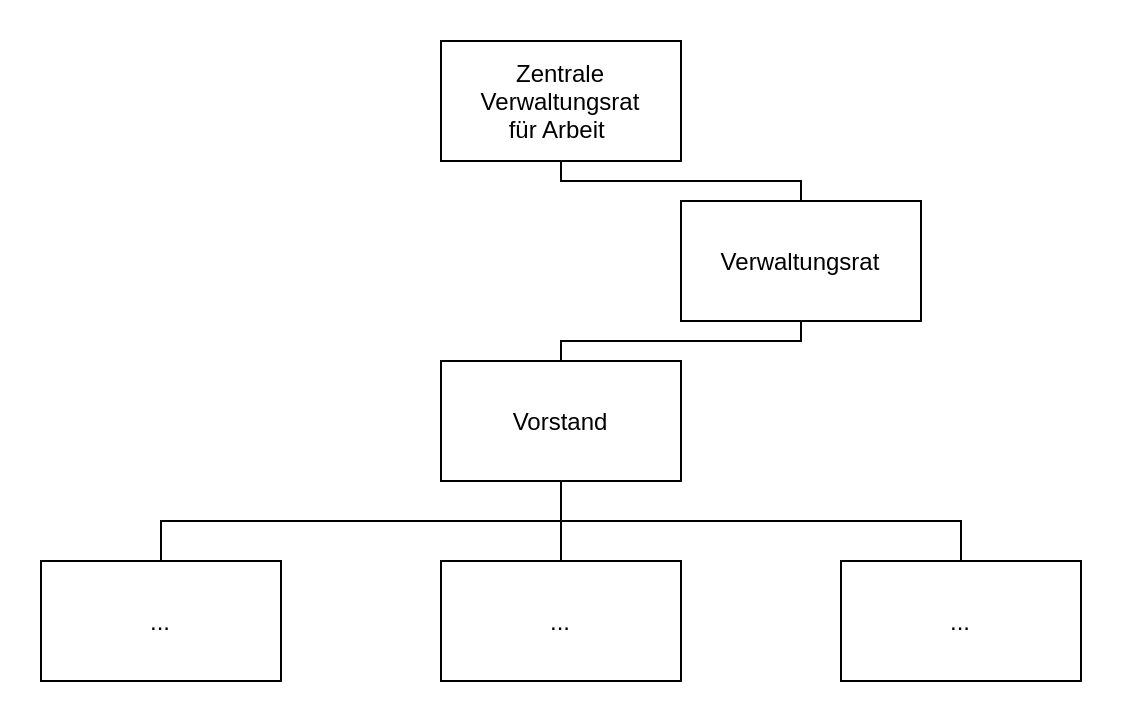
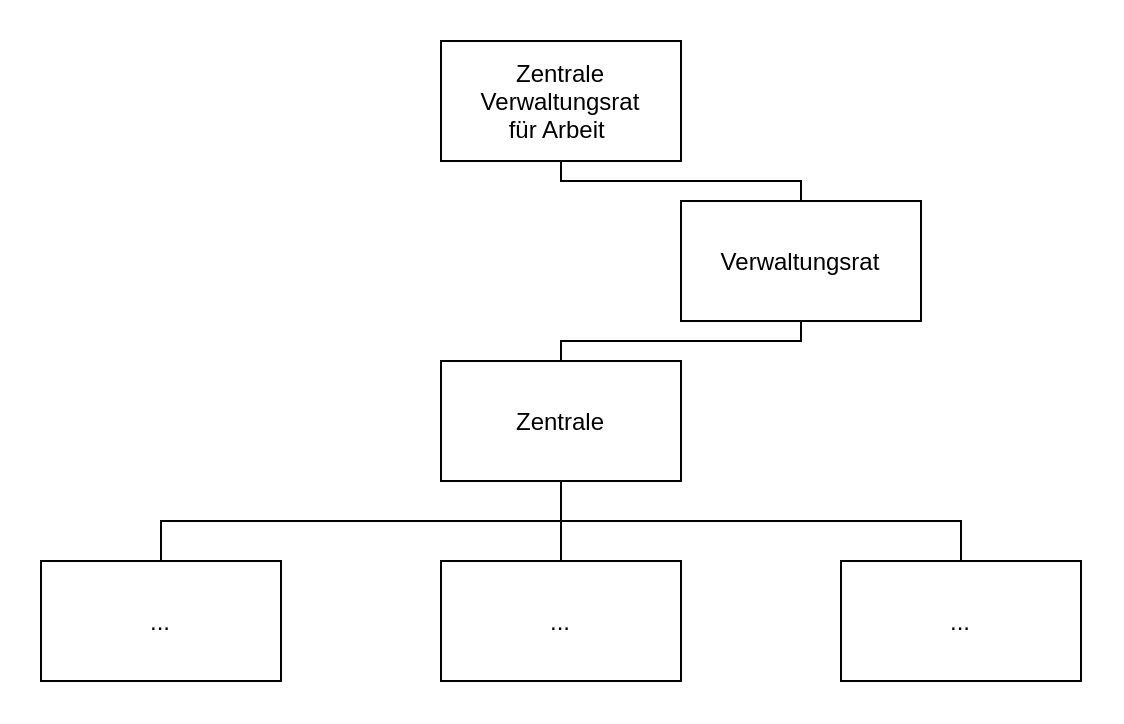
node "Vorstand": label "Vorstand" -> "Zentrale"
